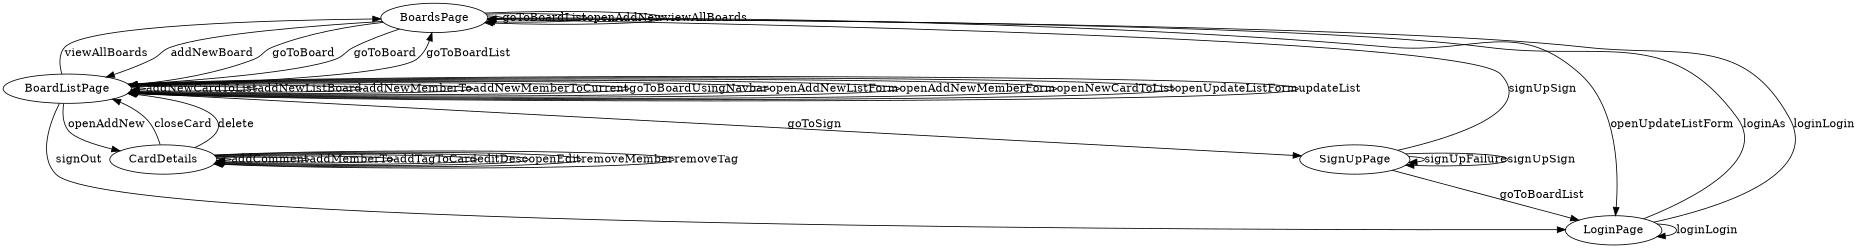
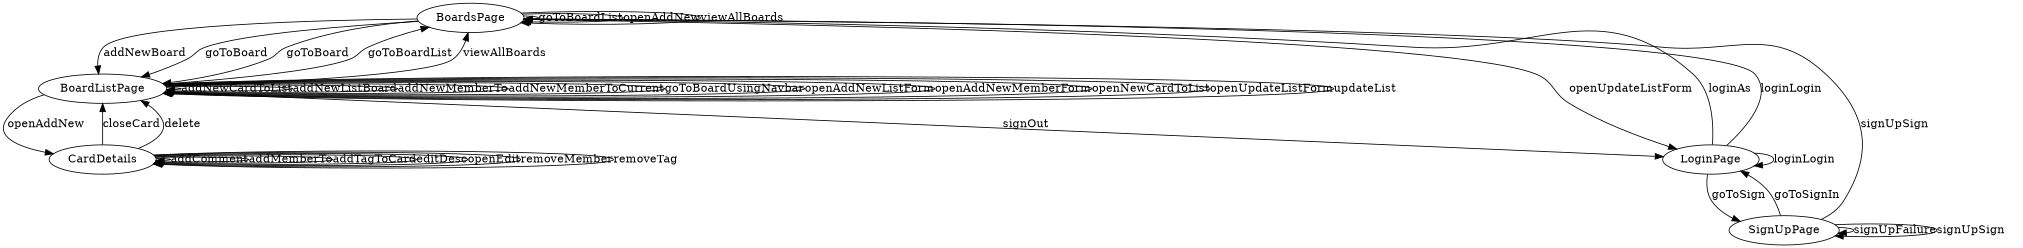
edge "BoardListPage" -> "SignUpPage": now "LoginPage" -> "SignUpPage"
edge "SignUpPage" -> "LoginPage": label "goToBoardList" -> "goToSignIn"
